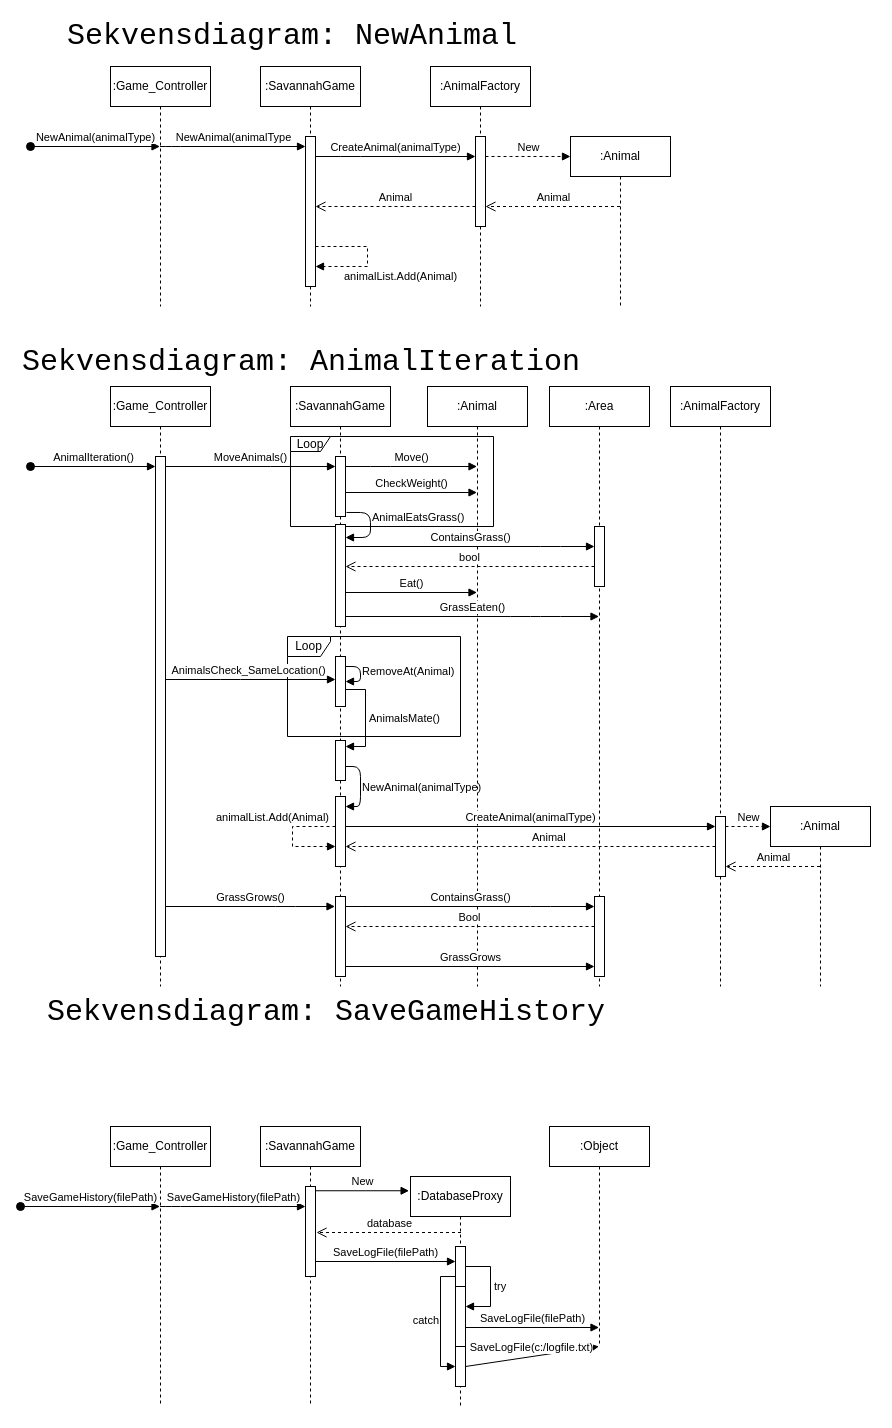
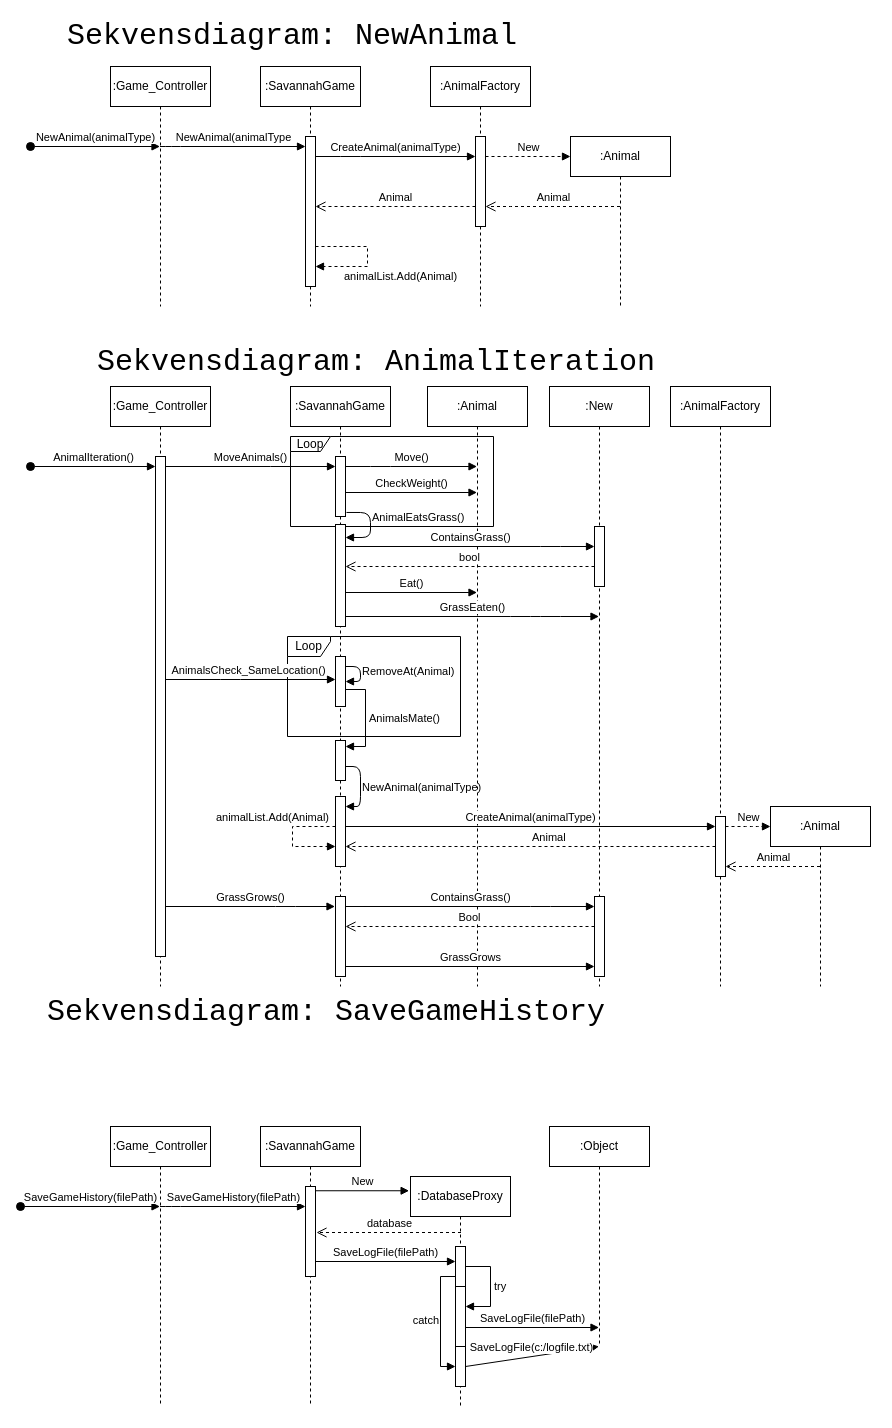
node "Sekvensdiagram: AnimalIteration": moved (346, 362) -> (421, 362)
node ":Area": label ":Area" -> ":New"
